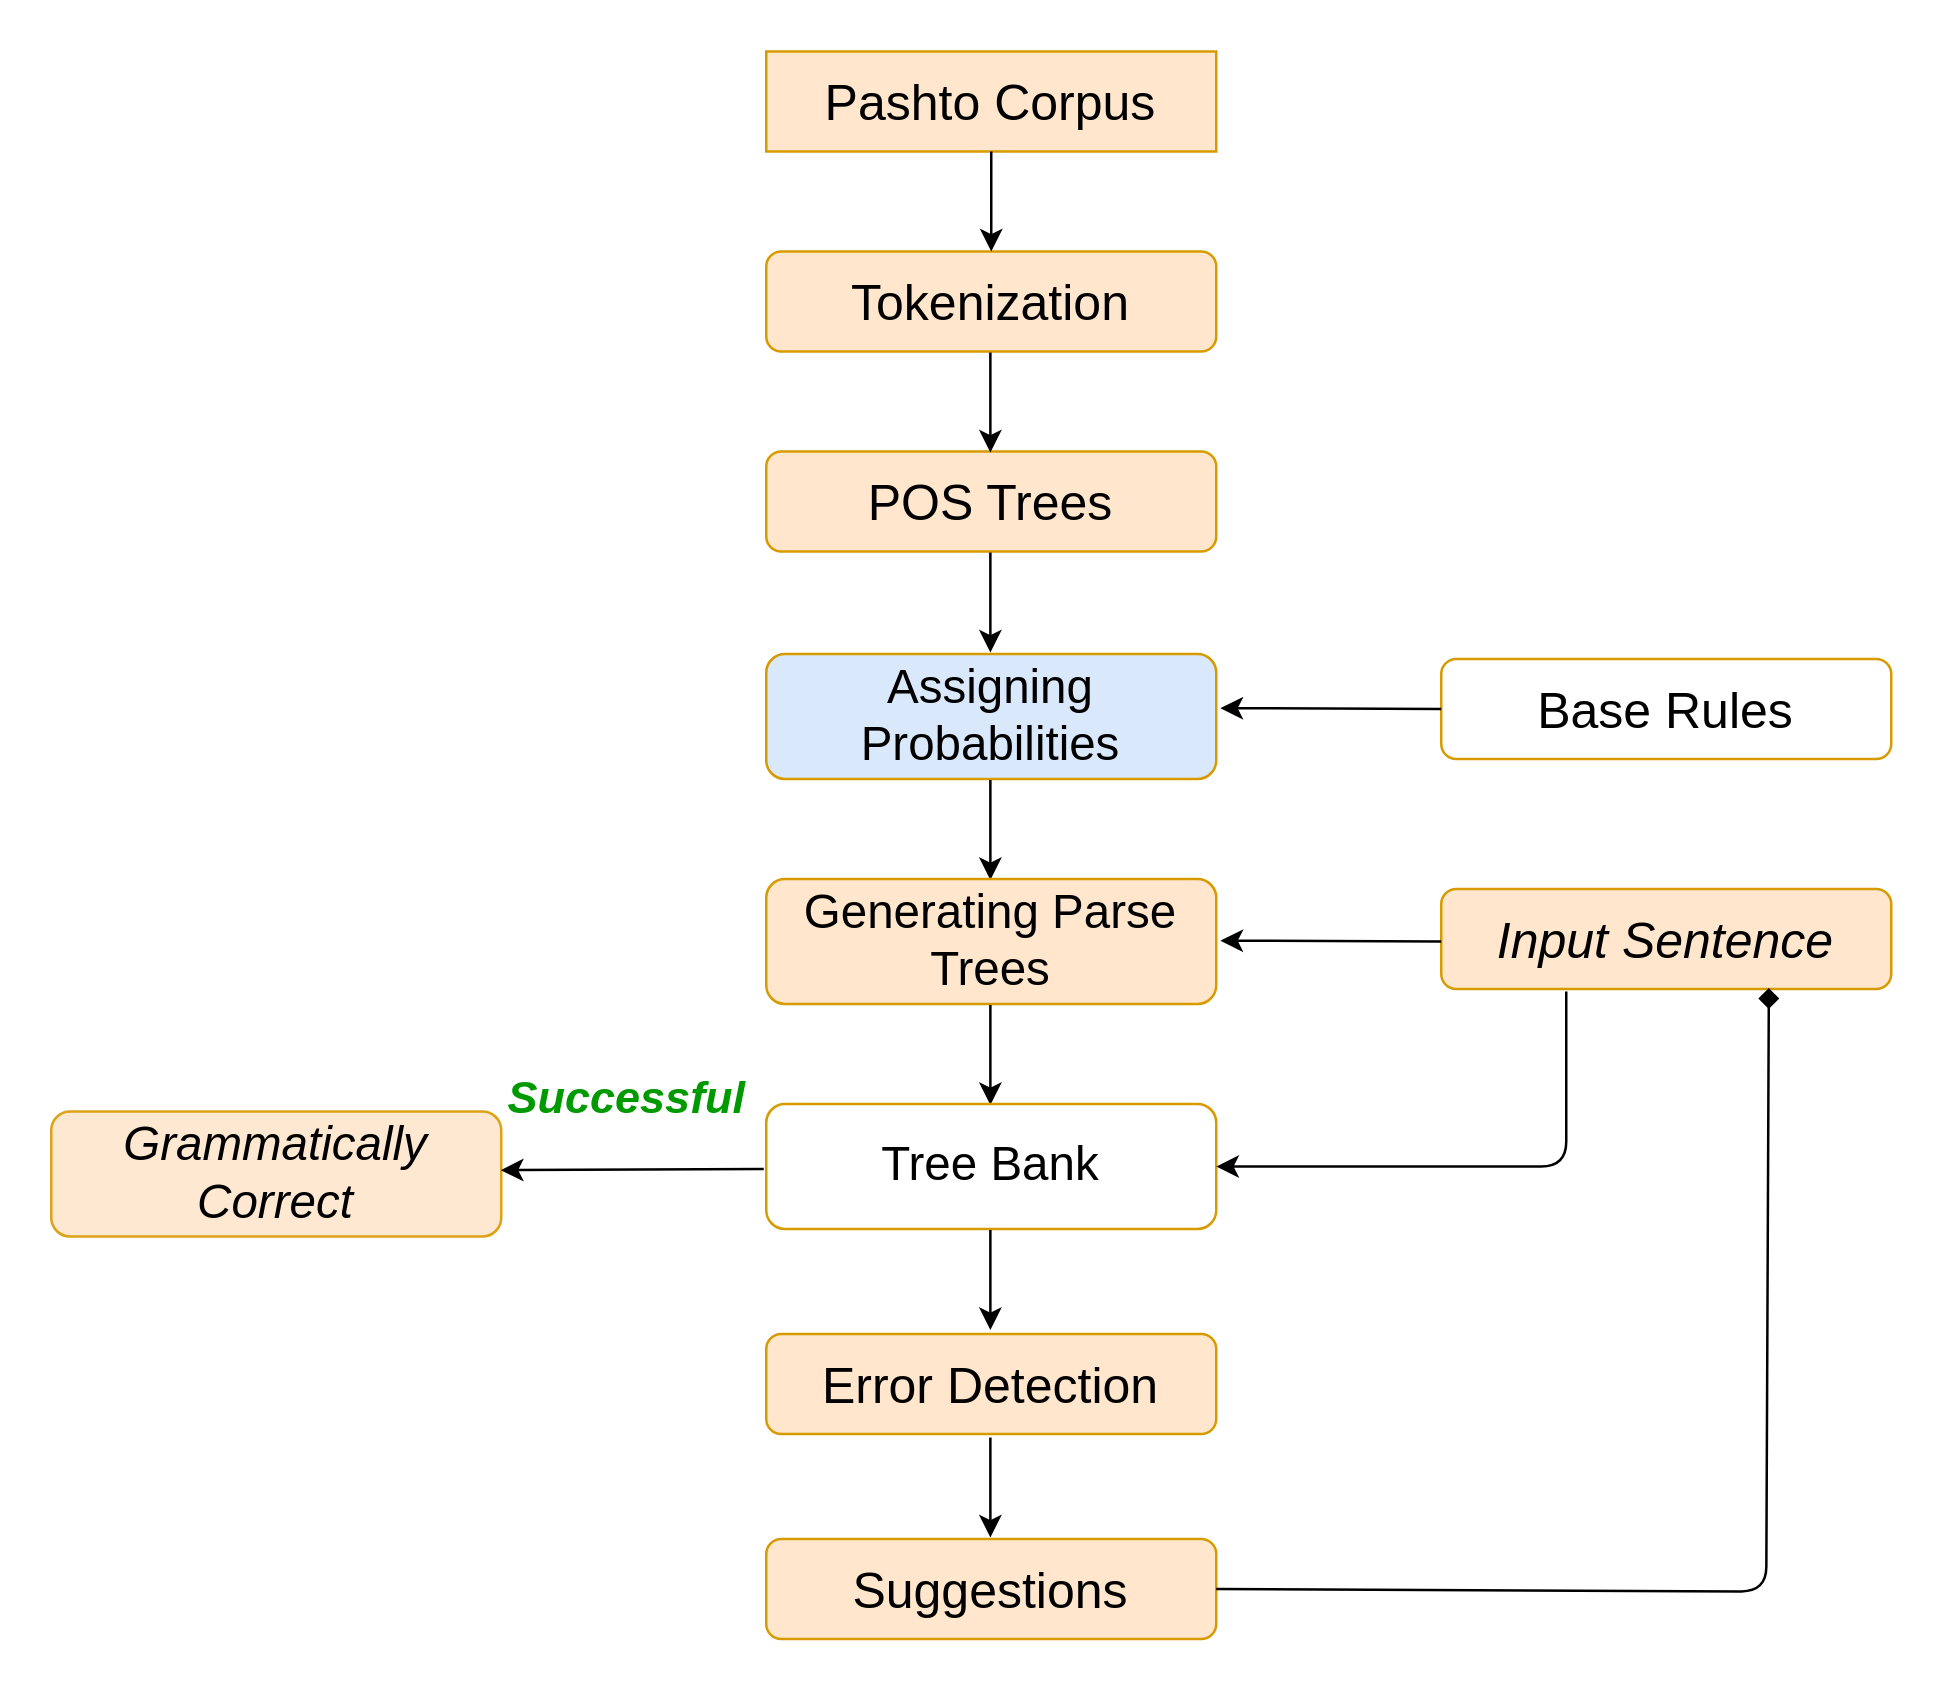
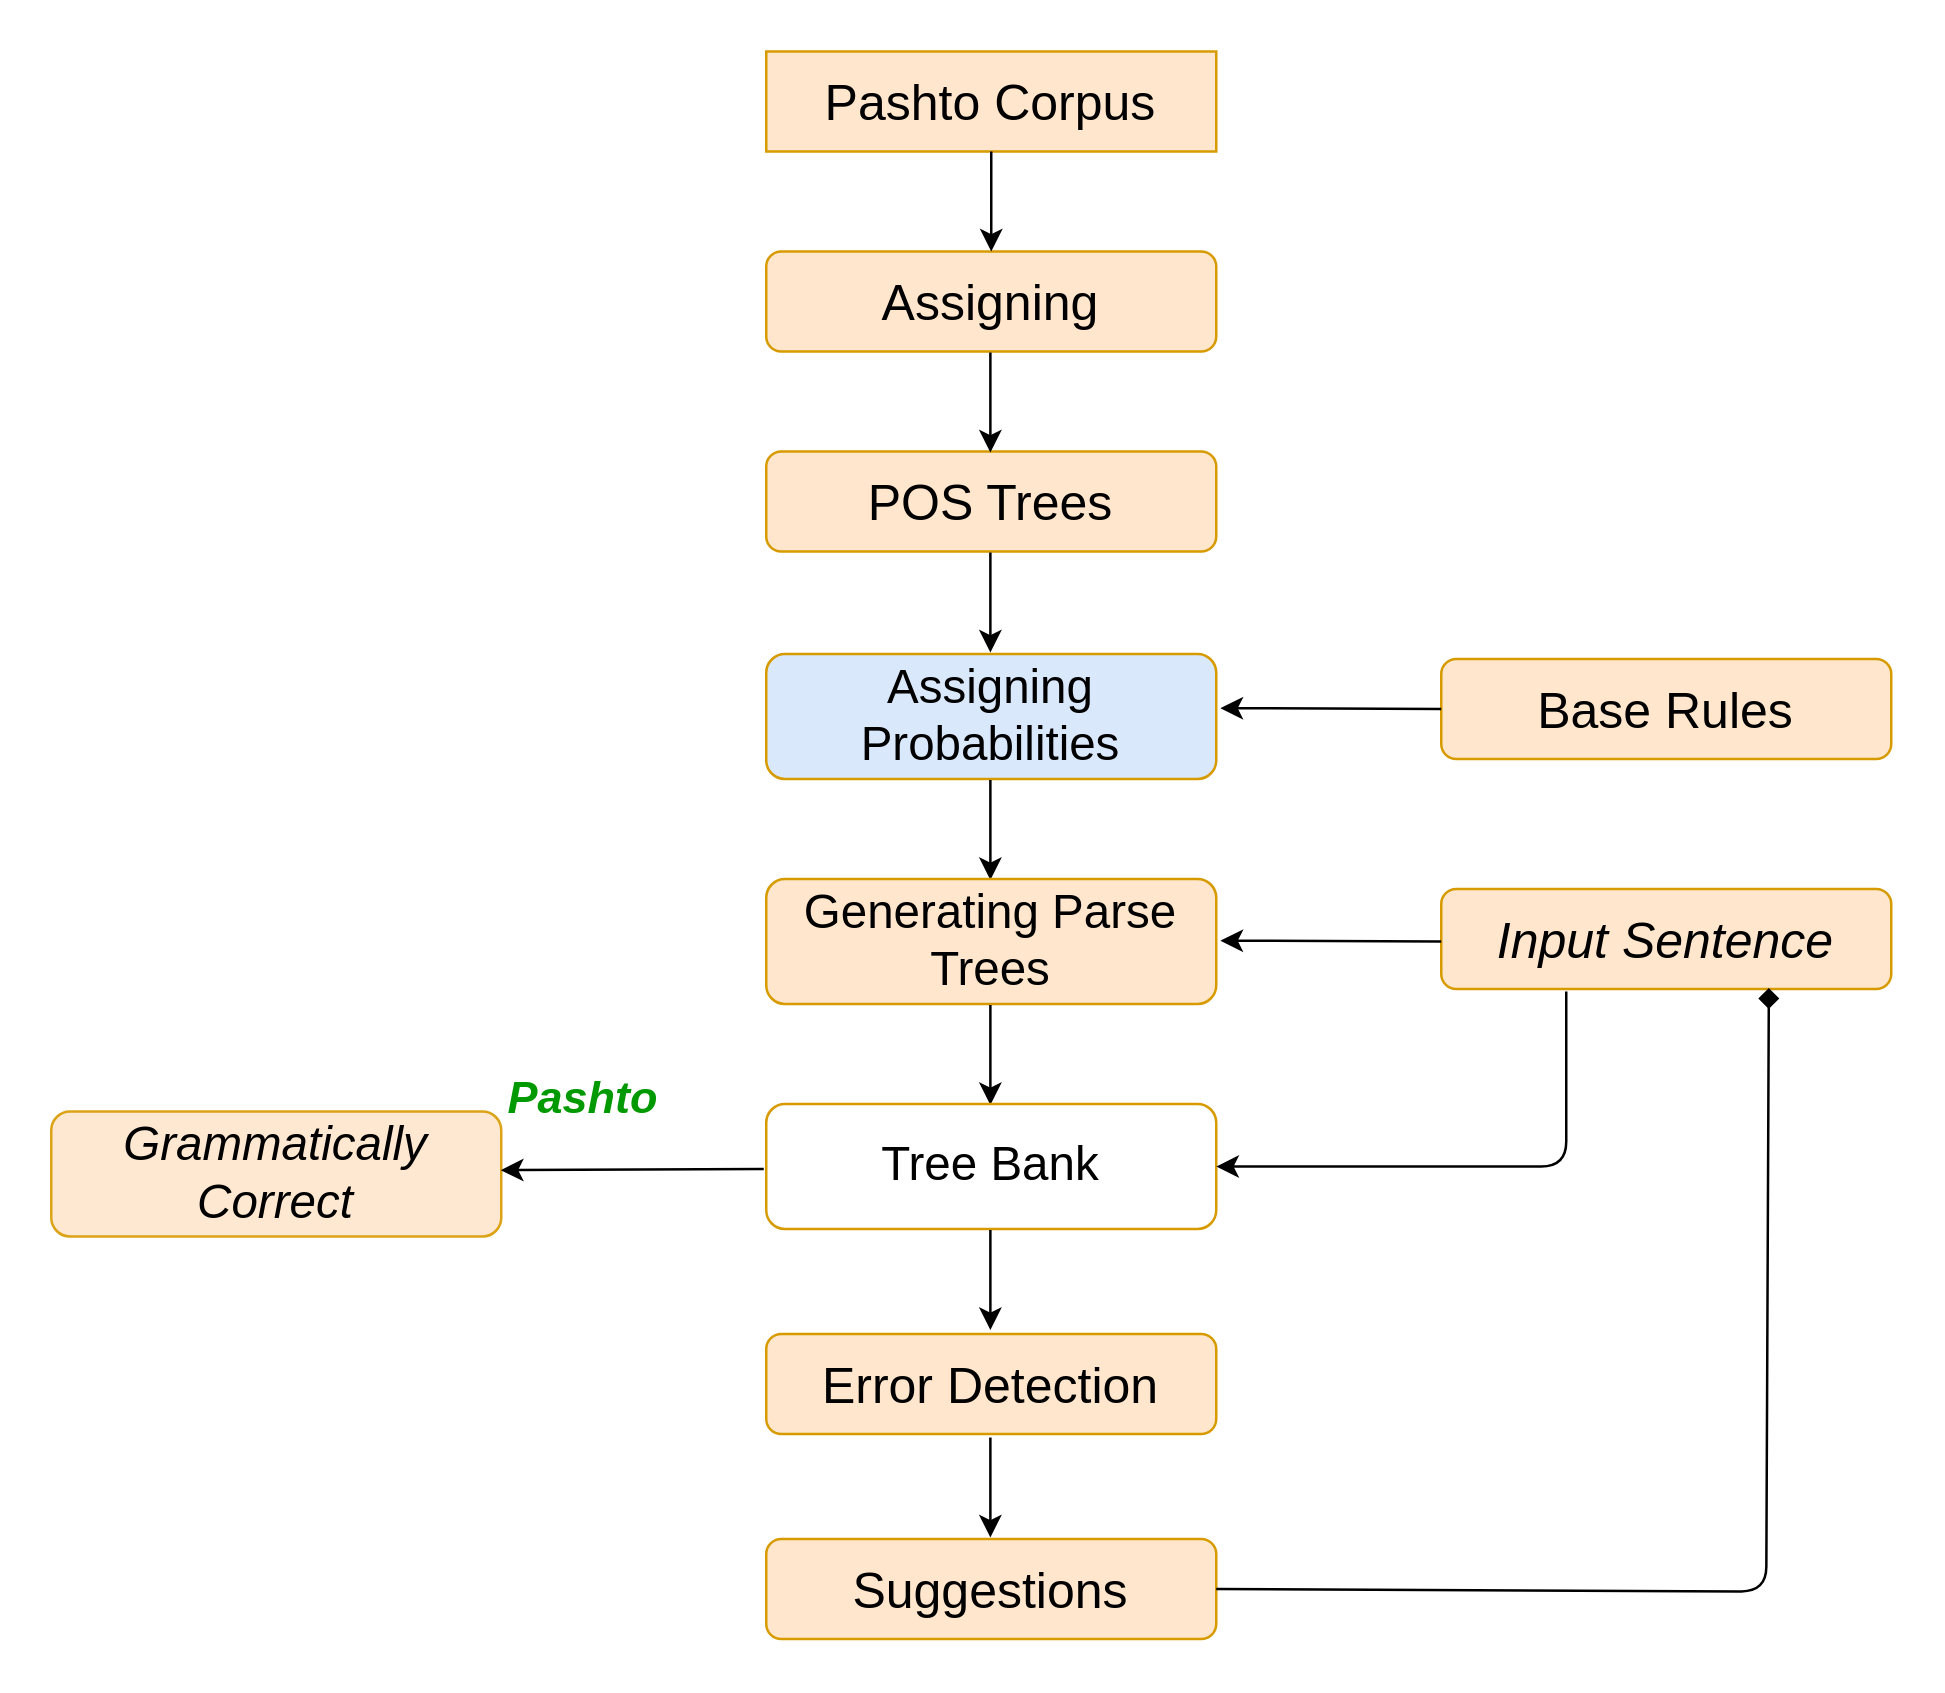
node "Tokenization": label "Tokenization" -> "Assigning"
node "Base Rules": fillcolor #ffffff -> #ffe6cc
node "Successful": label "Successful" -> "Pashto"
